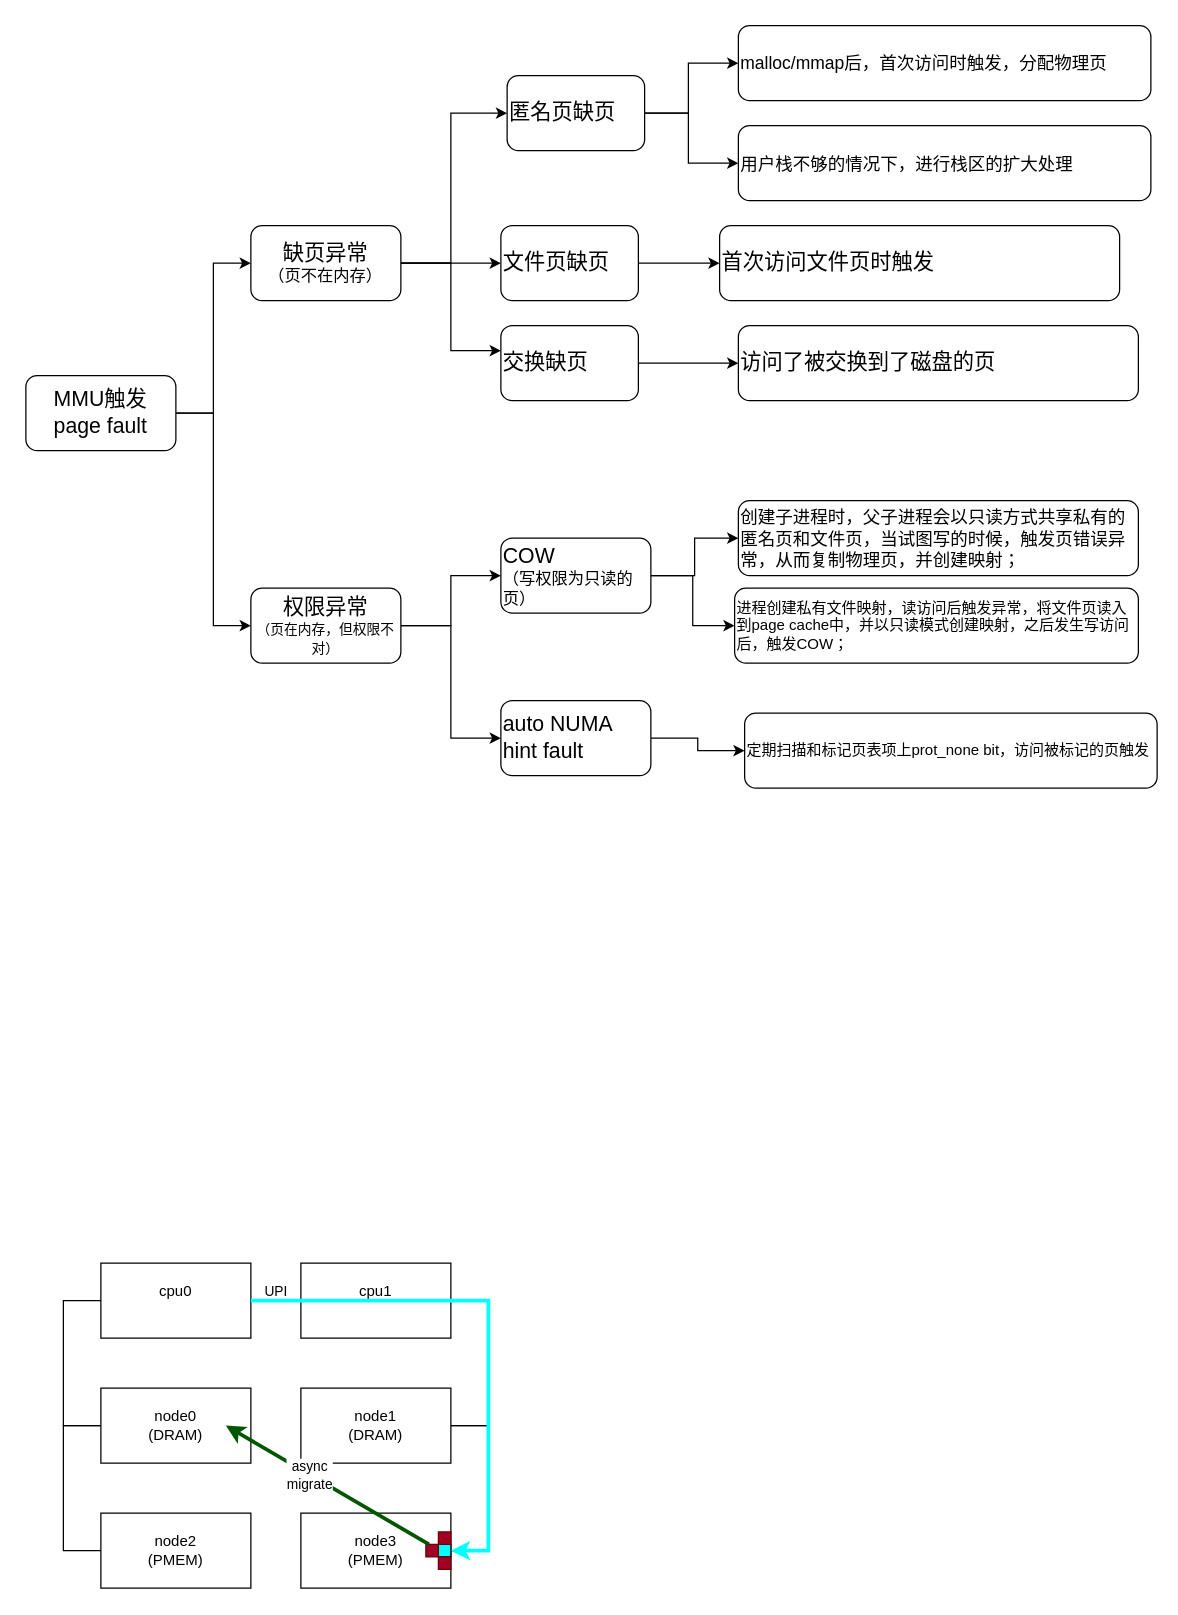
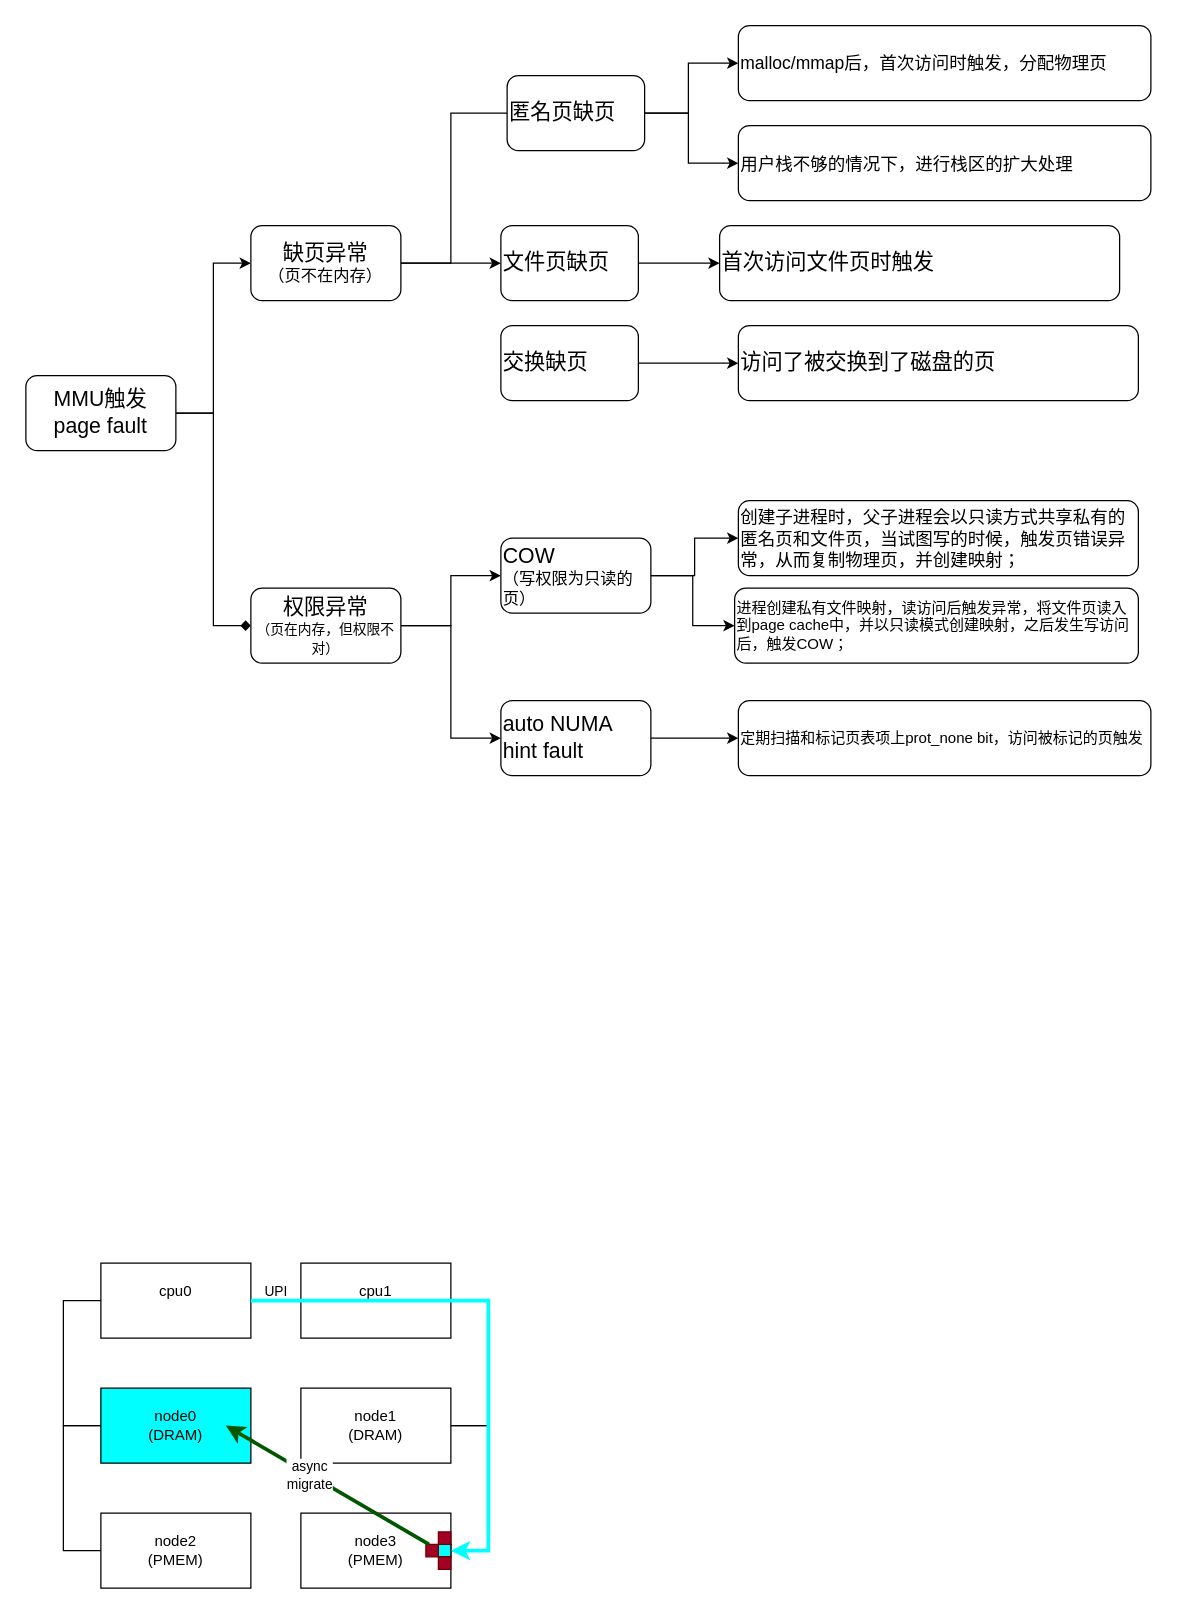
edge "缺页异常 （页不在内存）" -> "匿名页缺页": arrowhead classic -> none
edge "缺页异常 （页不在内存）" -> "交换缺页": removed
edge "MMU触发 page fault" -> "权限异常 （页在内存，但权限不对）": arrowhead classic -> diamond
node "定期扫描和标记页表项上prot_none bit，访问被标记的页触发": moved (951, 751) -> (944, 738)
node "node0 (DRAM)": fillcolor #ffffff -> #00ffff
